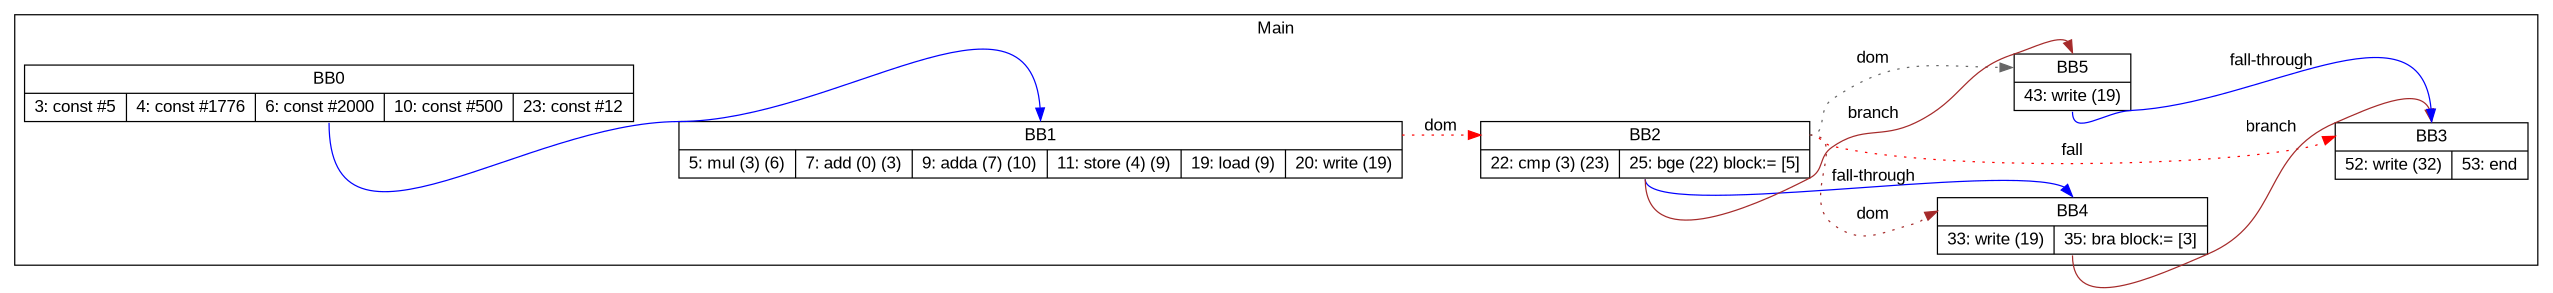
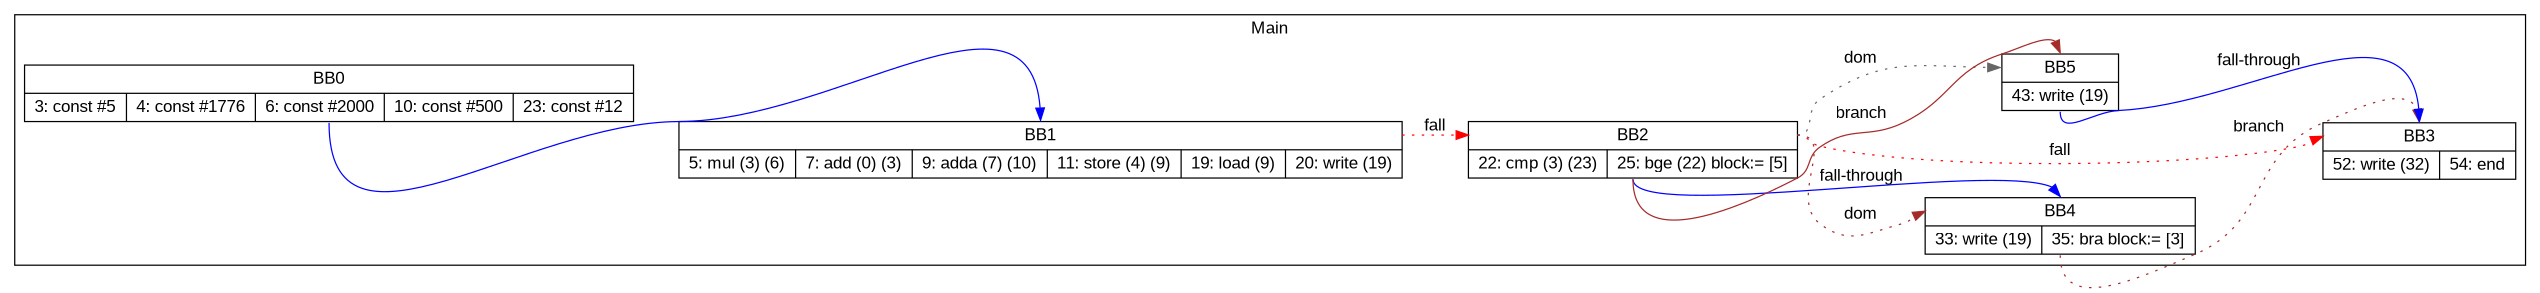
edge "BB1" -> "BB2": label "dom" -> "fall"
node "BB3": text "53: end" -> "54: end"
edge "BB4" -> "BB3": style solid -> dotted
